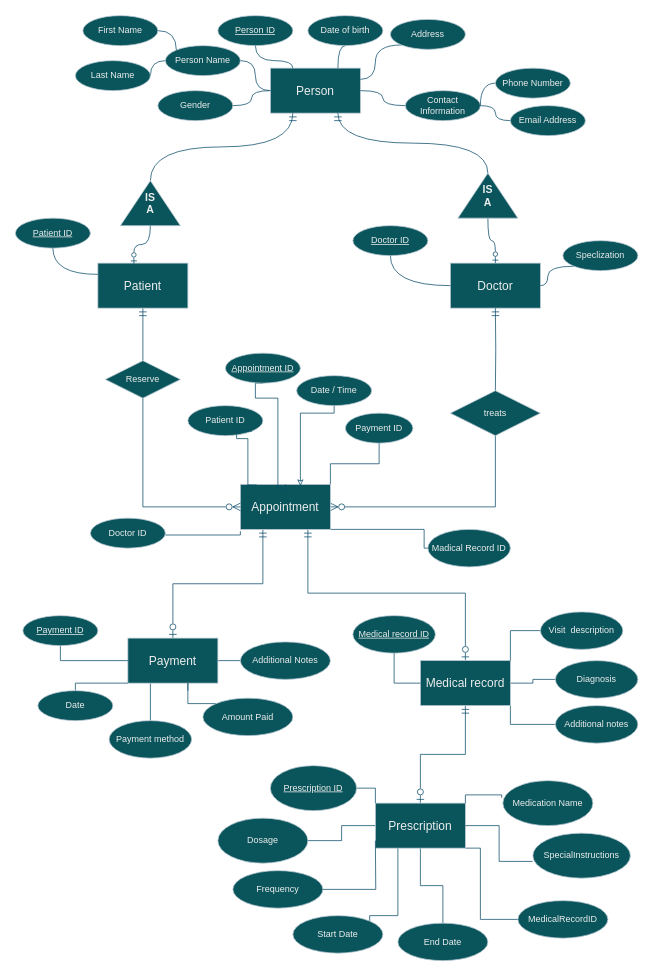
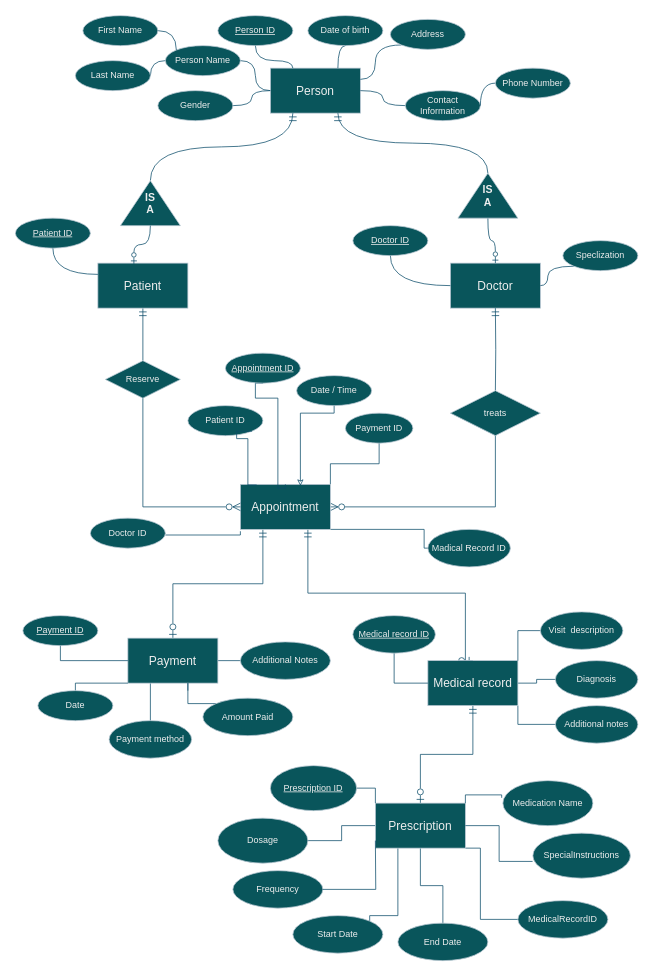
edge "Contact Information" -- "Email Address": removed
node "Email Address": removed
node "Medical record": moved (465, 683) -> (473, 683)
